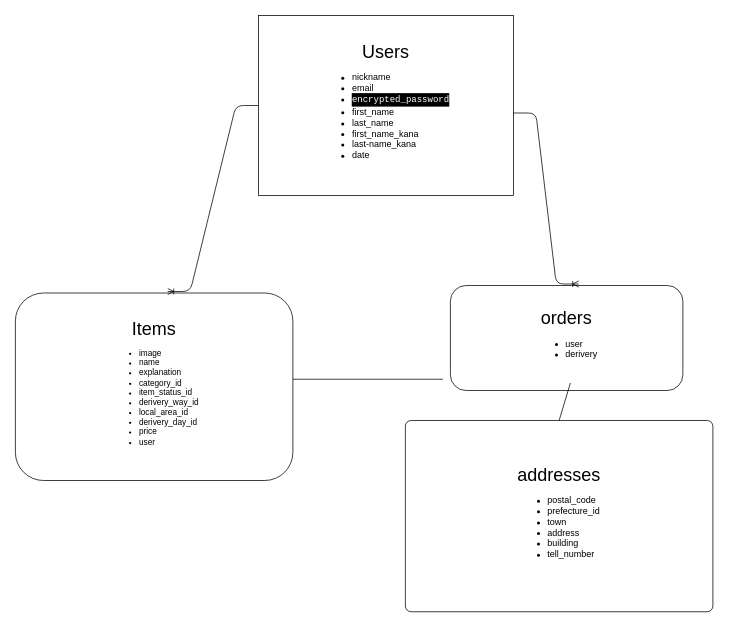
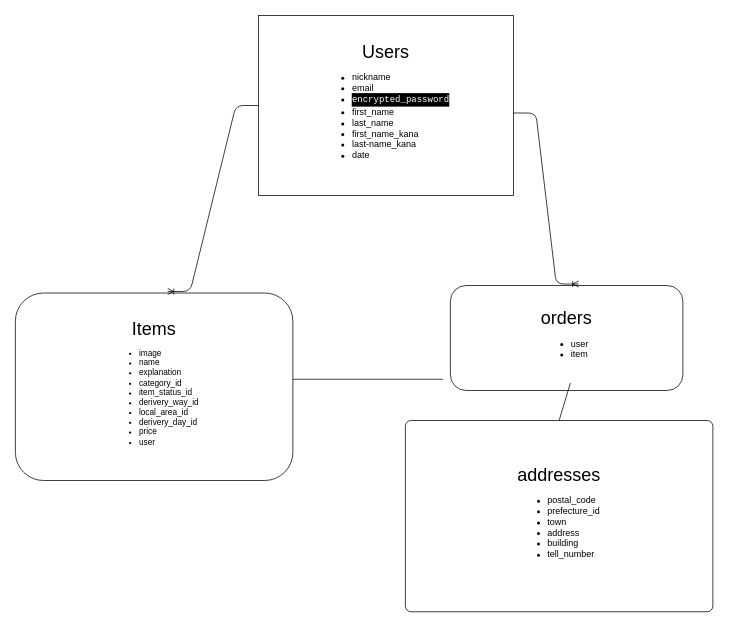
node "ordersuser derivery": label "ordersuser derivery" -> "ordersuser item"
